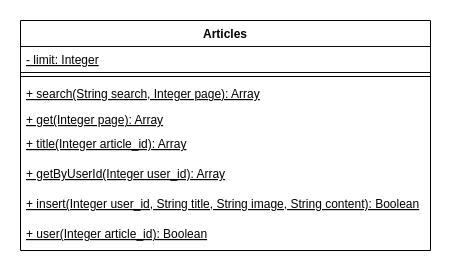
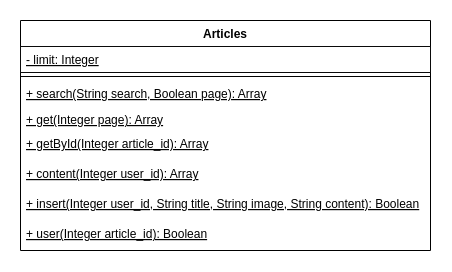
node "+ search(String search, Integer page): Array": label "+ search(String search, Integer page): Array" -> "+ search(String search, Boolean page): Array"
node "+ title(Integer article_id): Array": label "+ title(Integer article_id): Array" -> "+ getById(Integer article_id): Array"
node "+ getByUserId(Integer user_id): Array": label "+ getByUserId(Integer user_id): Array" -> "+ content(Integer user_id): Array"
